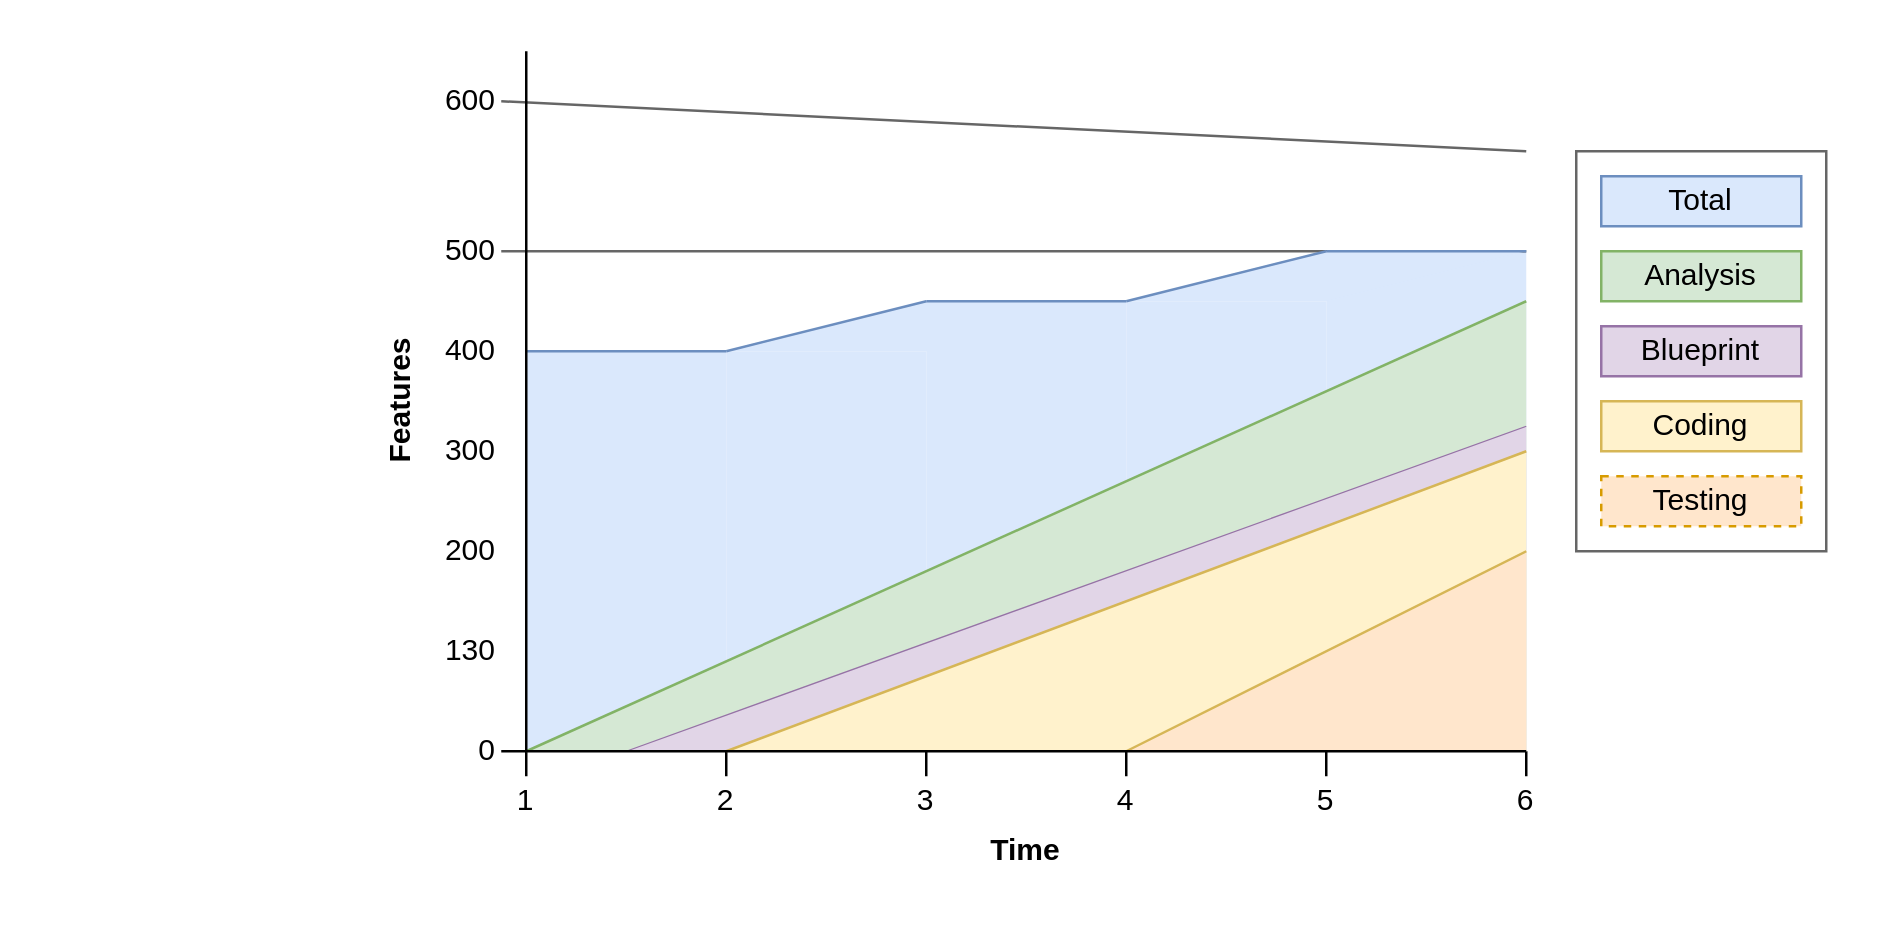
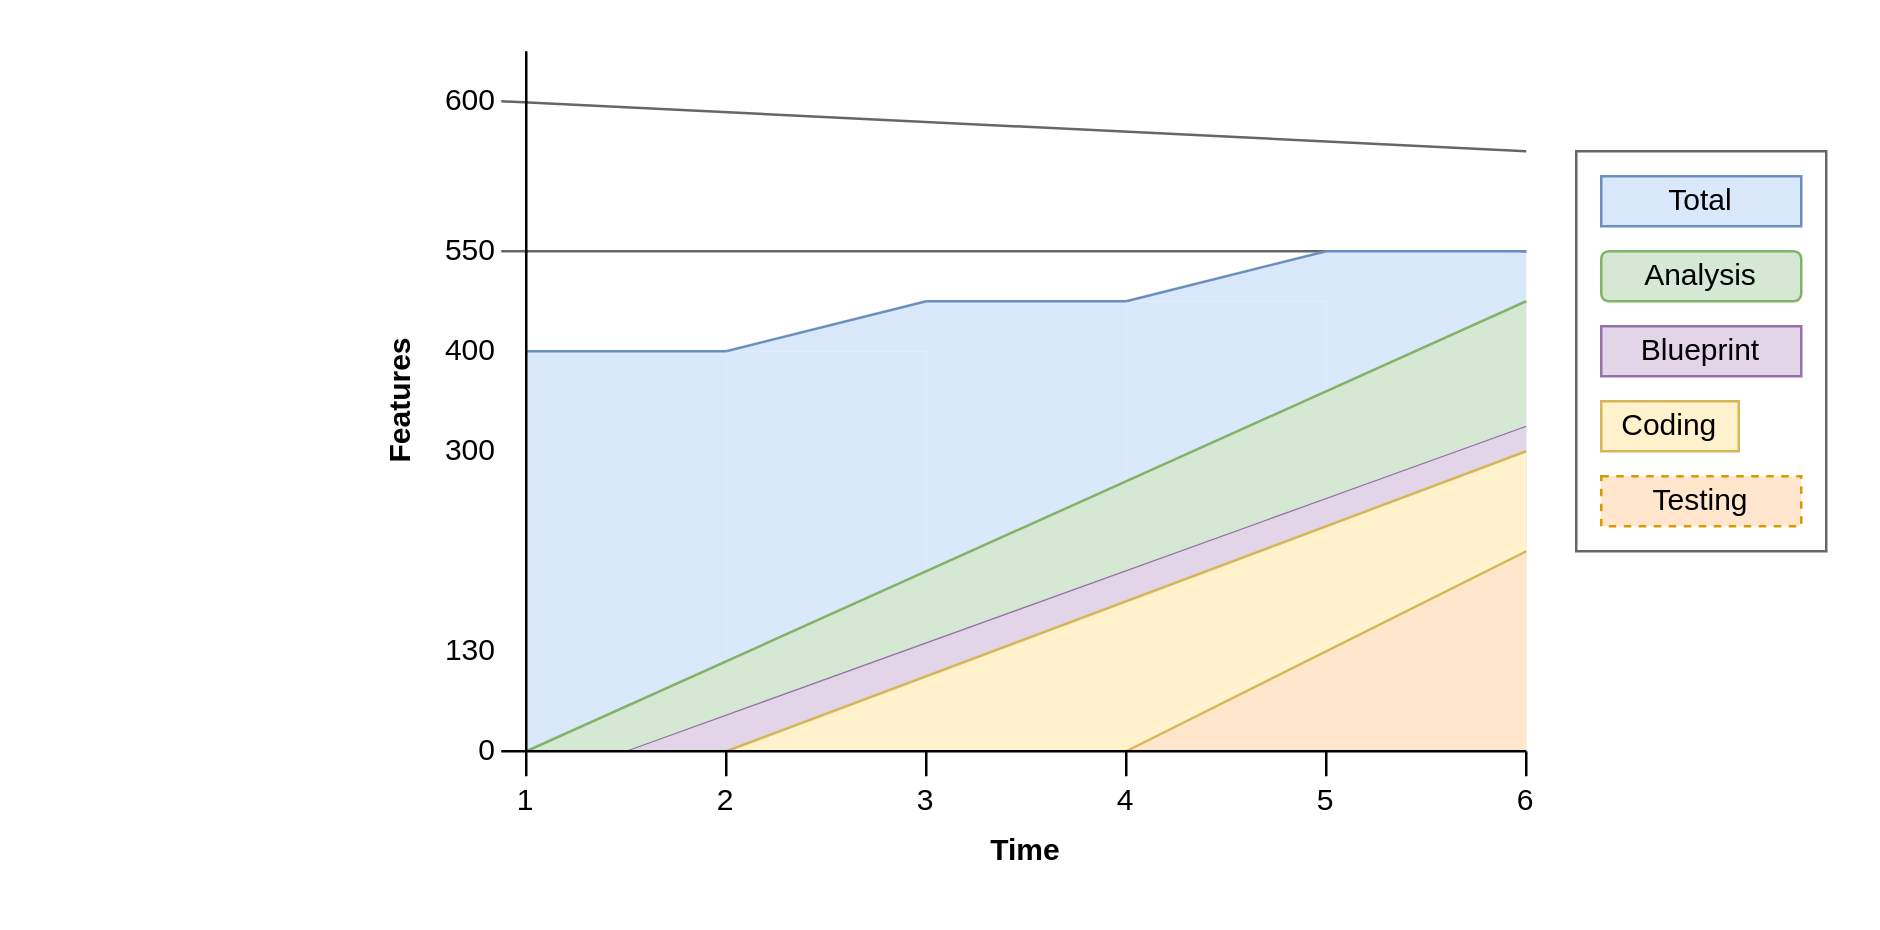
node "500": label "500" -> "550"
node "Analysis": shape rectangle -> rounded rectangle
node "Coding": size 200x50 -> 138x50
node "200": removed
